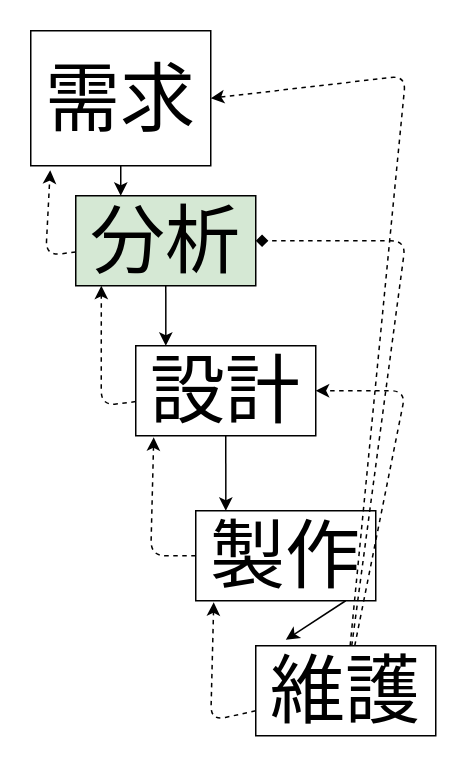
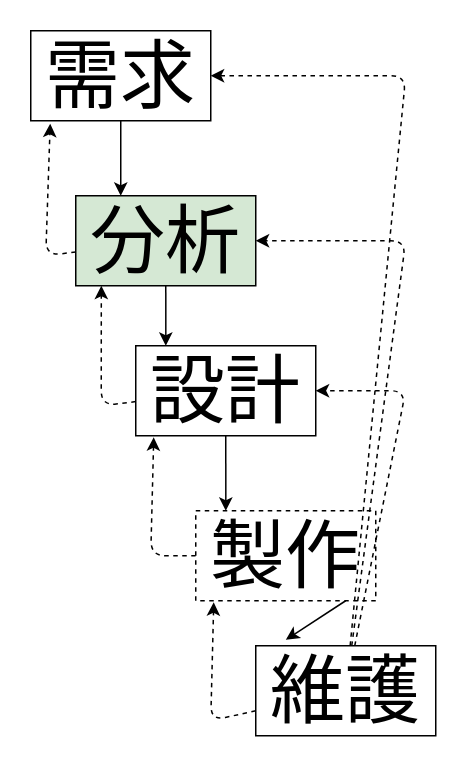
node "需求": size 180x135 -> 180x90
edge "維護" -> "分析": arrowhead diamond -> classic
node "製作": style solid -> dashed
